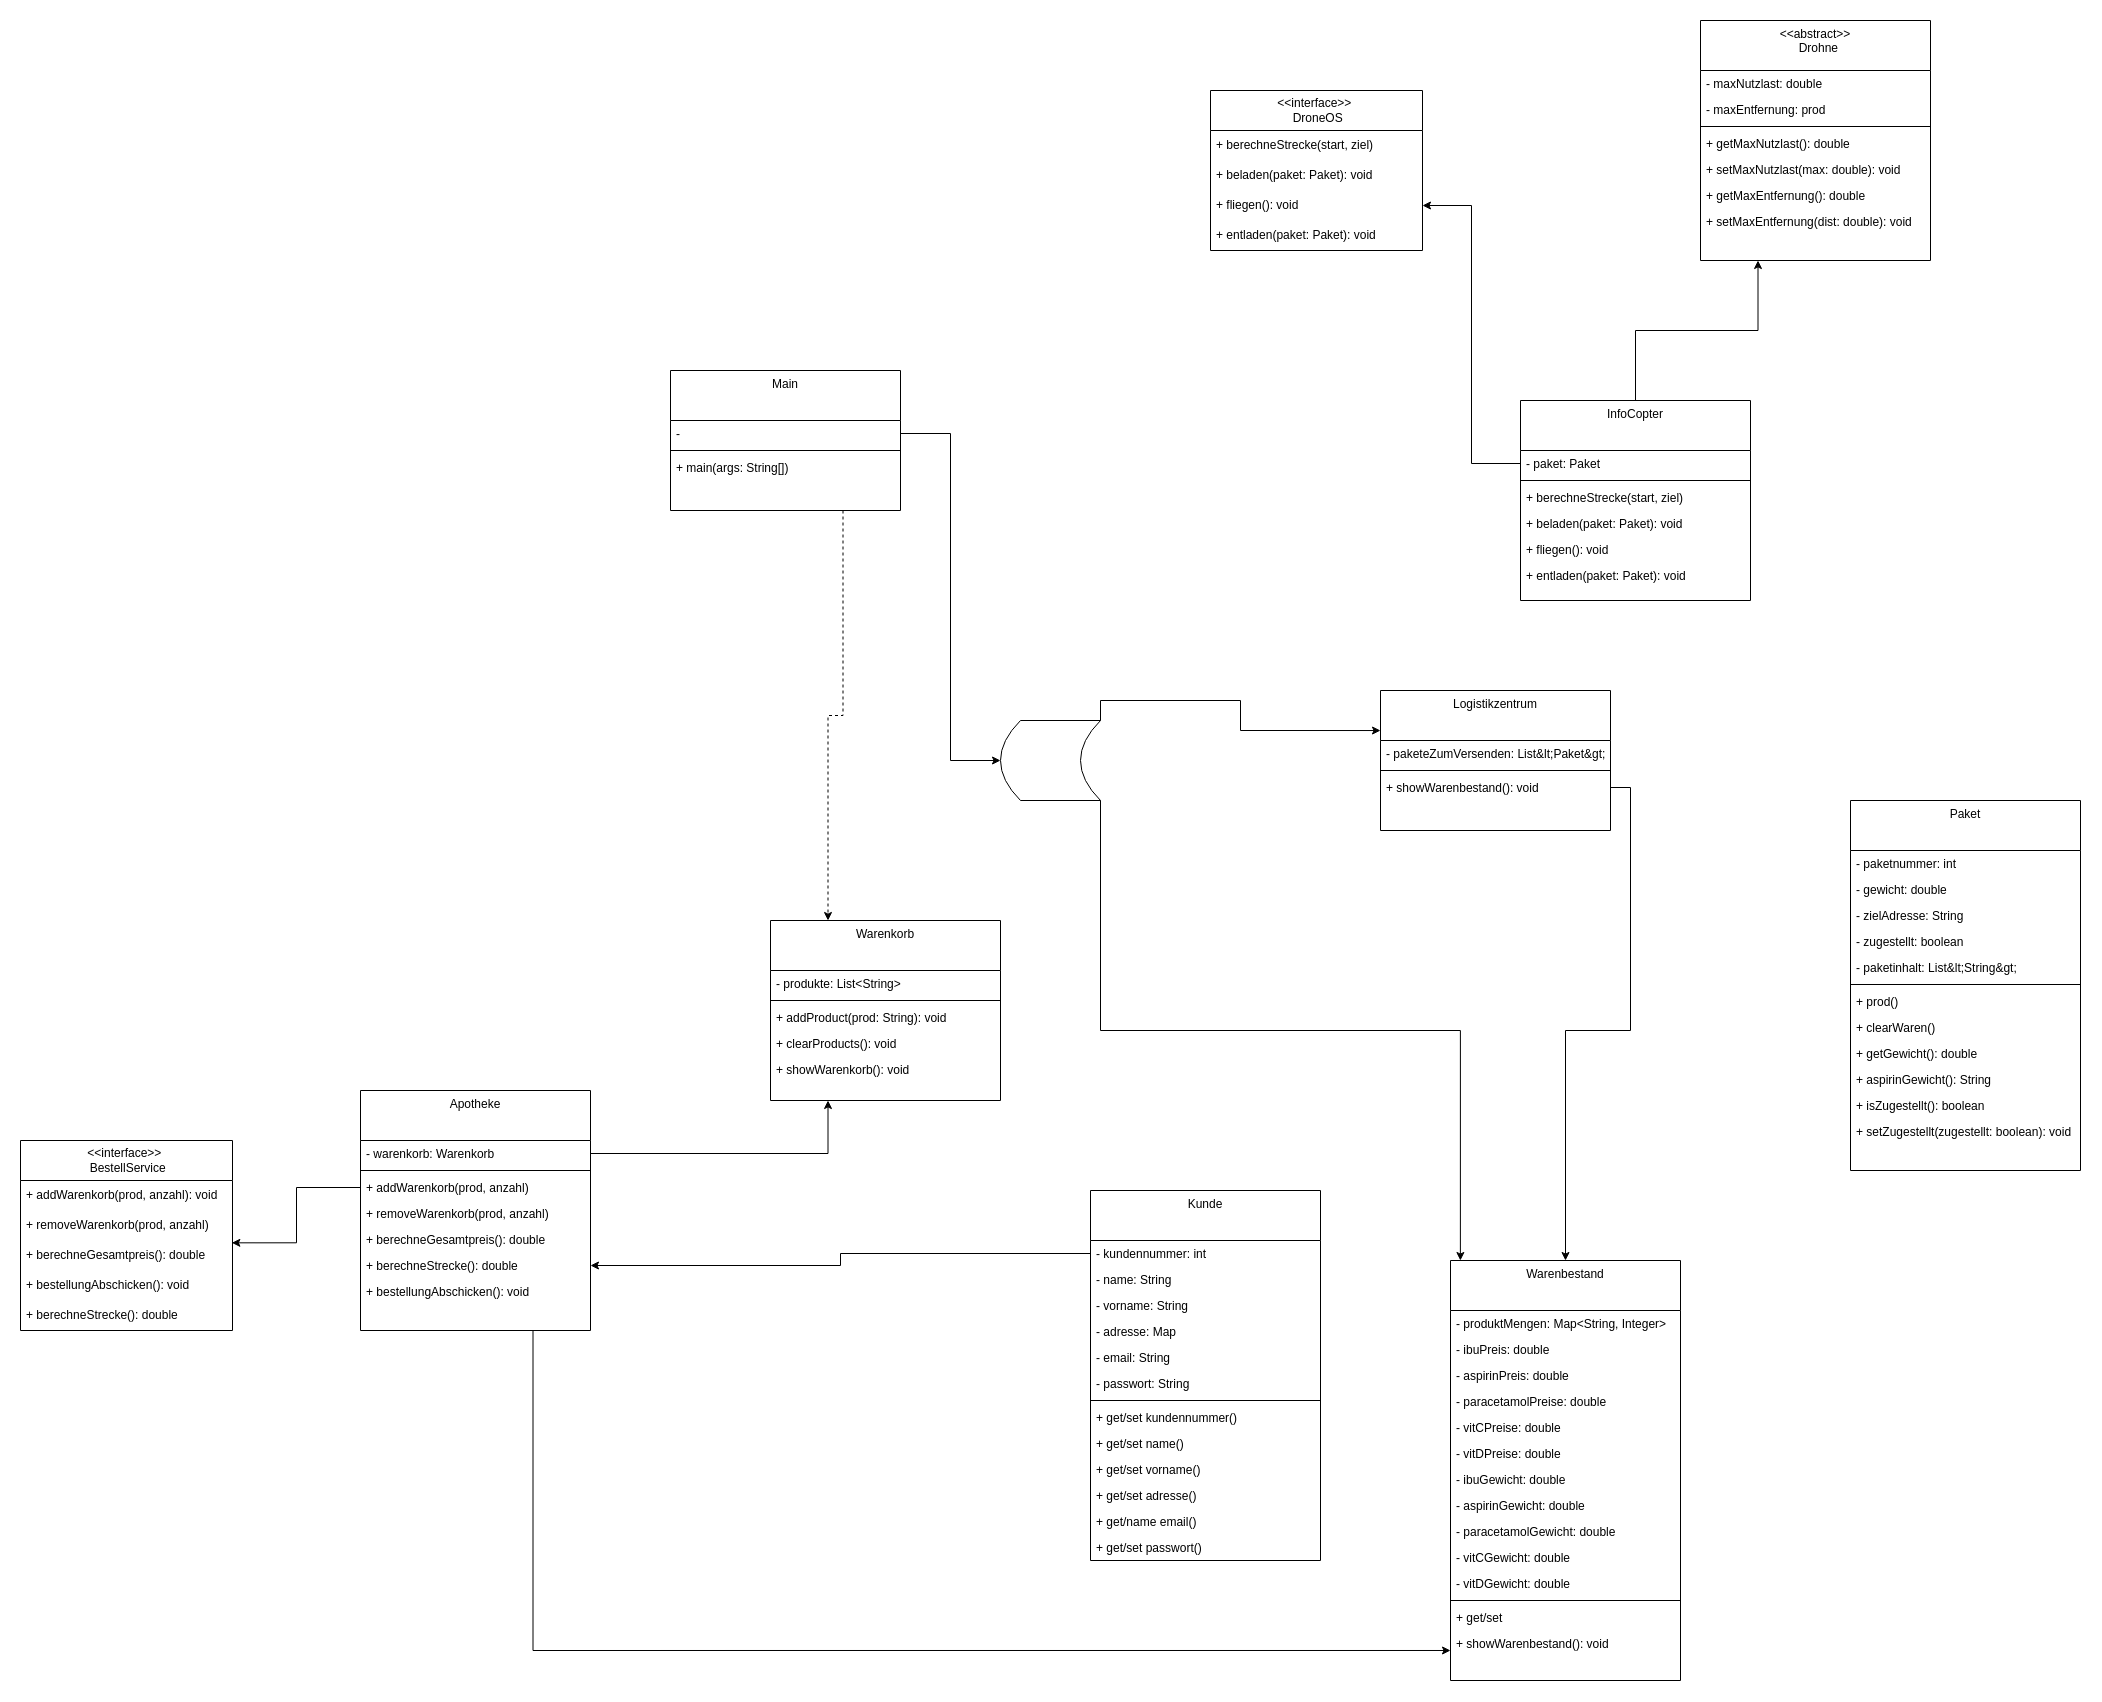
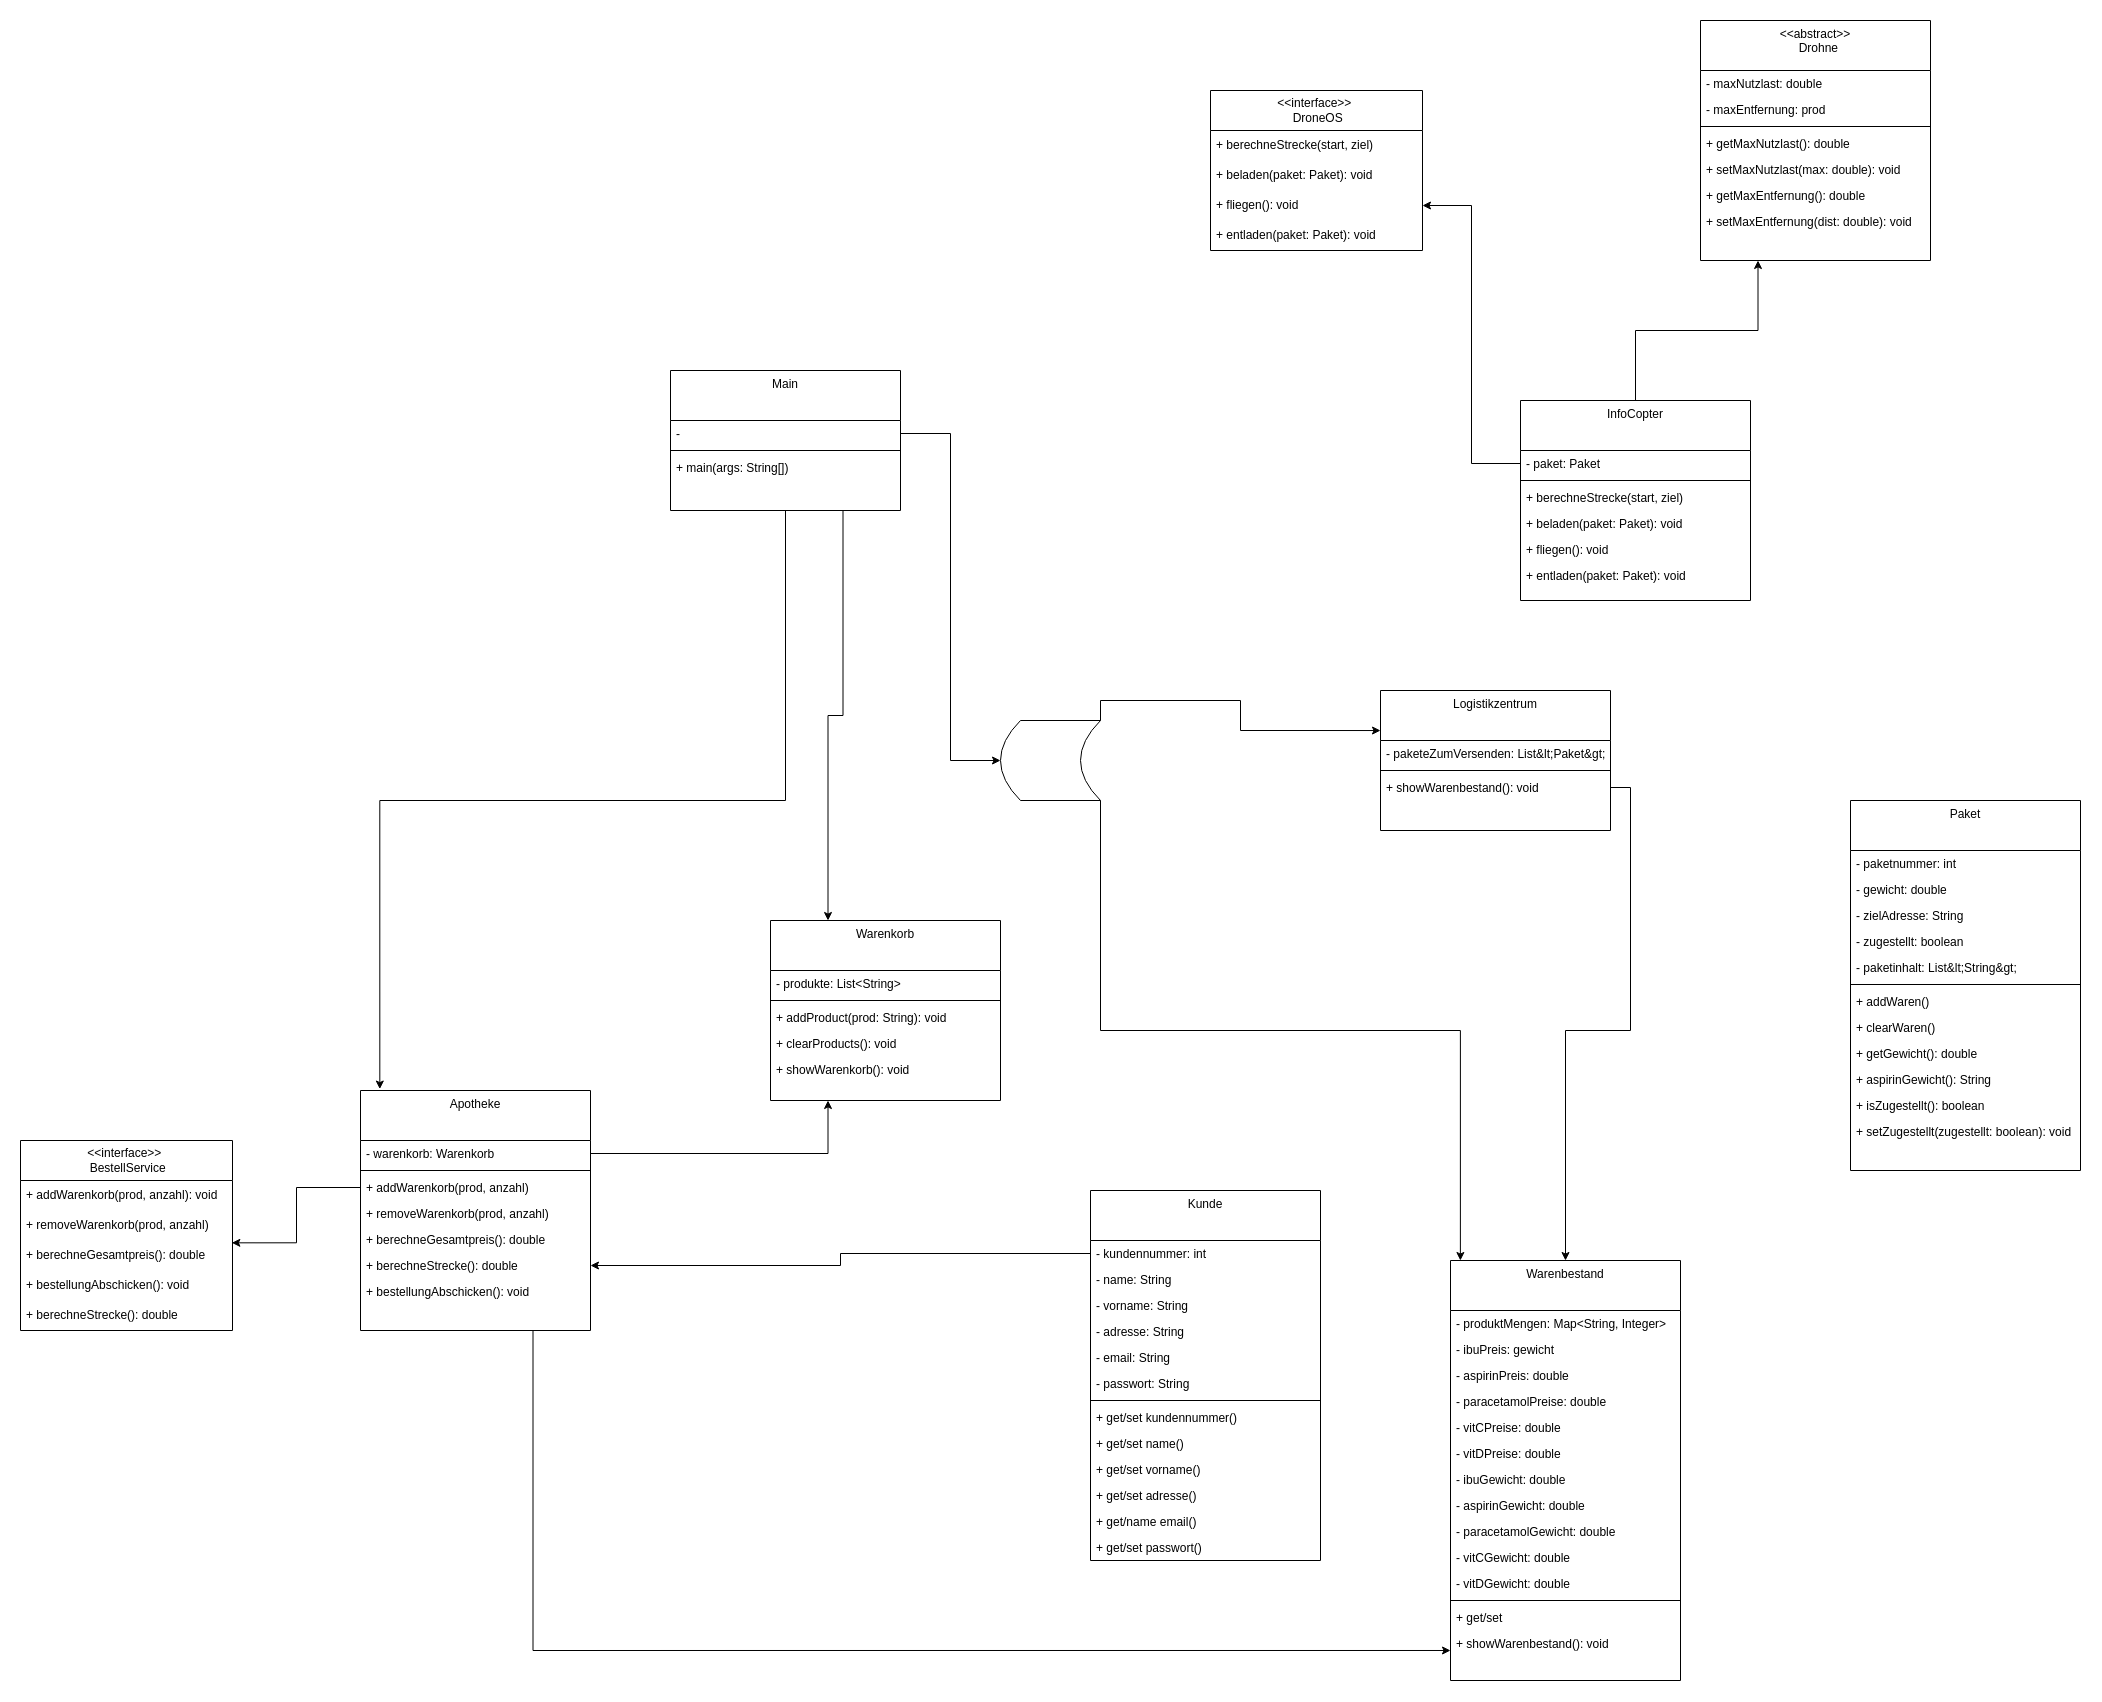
edge "Main" -> "Warenkorb": style dashed -> solid
edge "Main" -> "Apotheke": added
node "+ prod()": label "+ prod()" -> "+ addWaren()"
node "- adresse: Map": label "- adresse: Map" -> "- adresse: String"
node "- ibuPreis: double": label "- ibuPreis: double" -> "- ibuPreis: gewicht"
